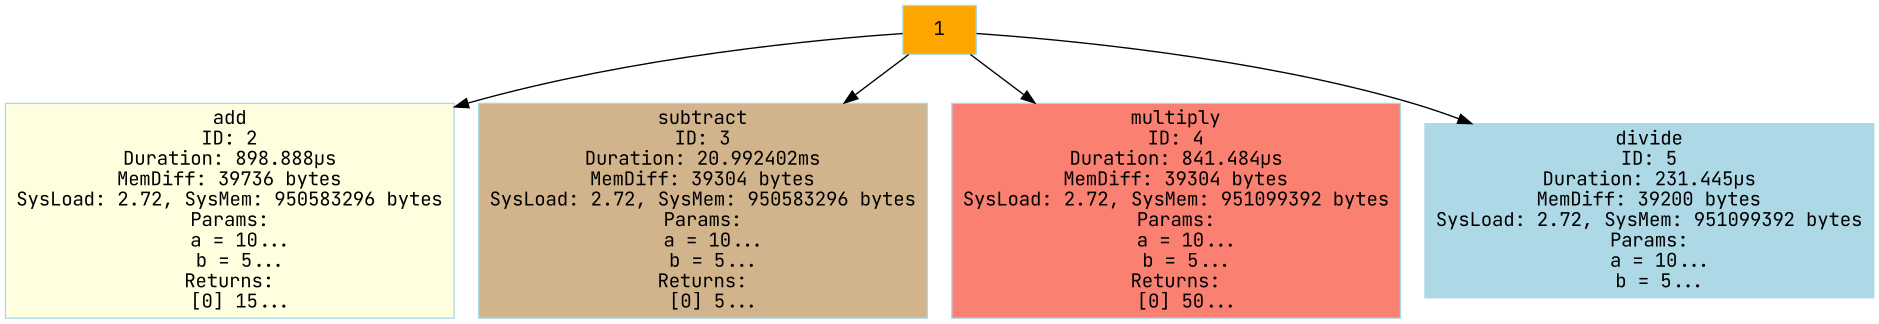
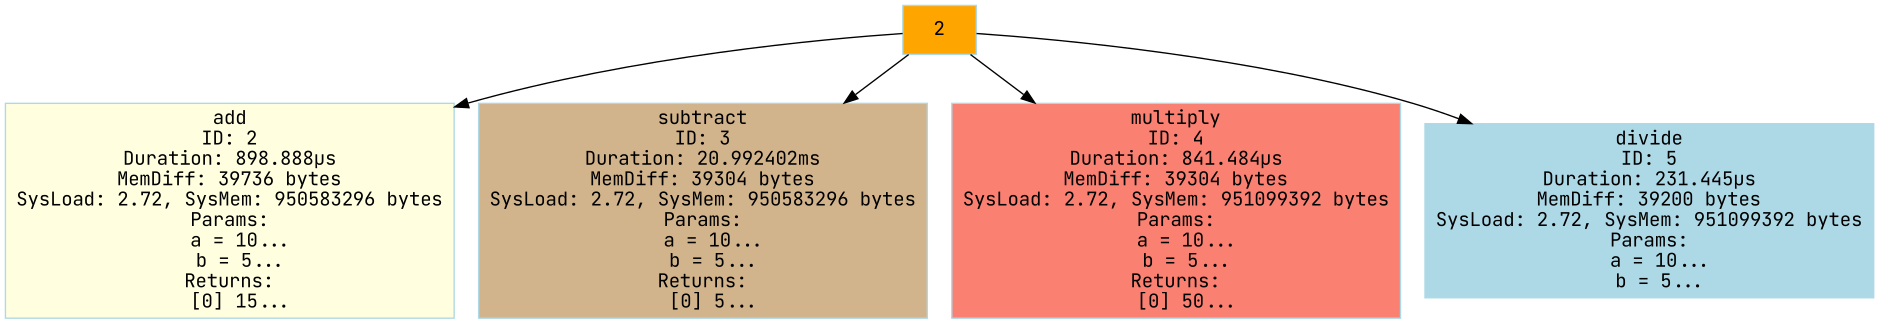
node "1": label "1" -> "2"
